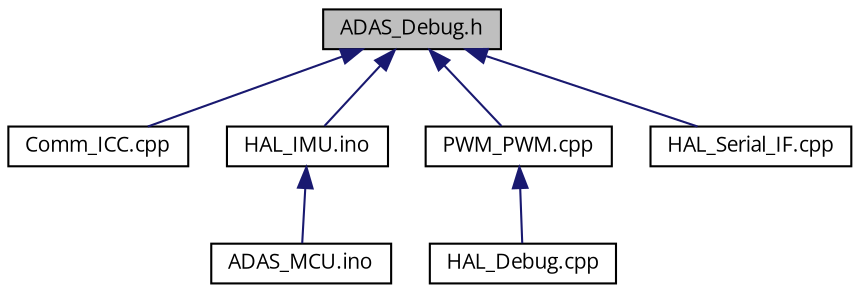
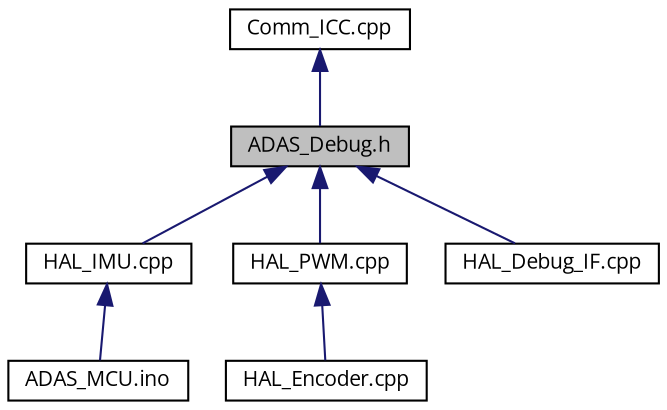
edge "Comm_ICC.cpp" -> "ADAS_Debug.h": reversed
node "HAL_IMU.ino": label "HAL_IMU.ino" -> "HAL_IMU.cpp"
node "PWM_PWM.cpp": label "PWM_PWM.cpp" -> "HAL_PWM.cpp"
node "HAL_Serial_IF.cpp": label "HAL_Serial_IF.cpp" -> "HAL_Debug_IF.cpp"
node "HAL_Debug.cpp": label "HAL_Debug.cpp" -> "HAL_Encoder.cpp"
